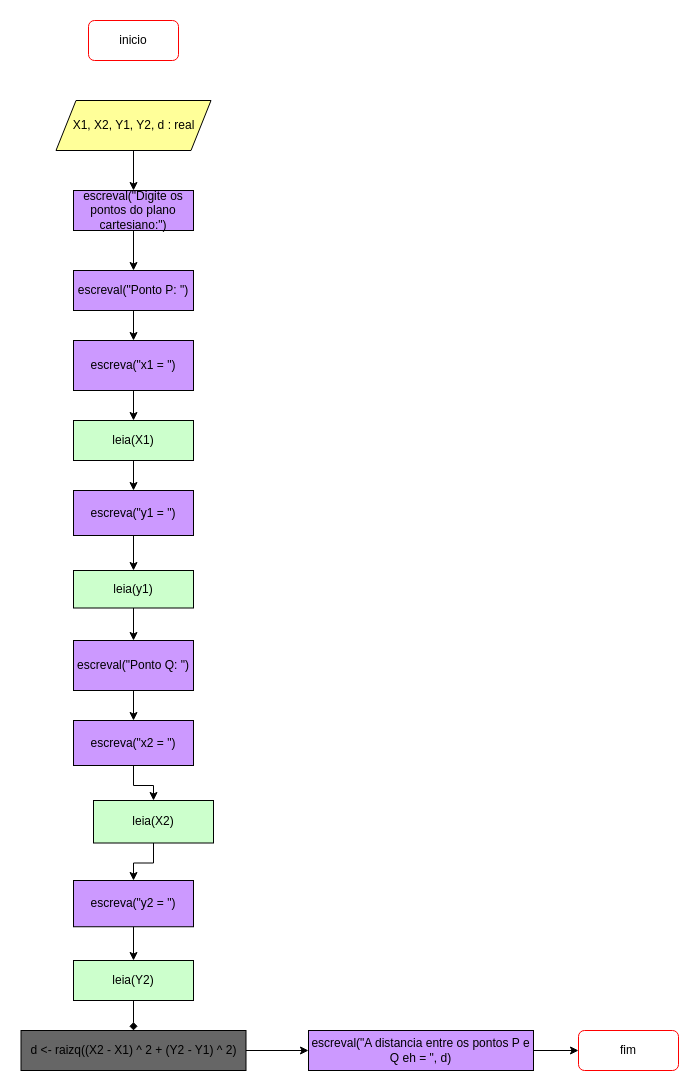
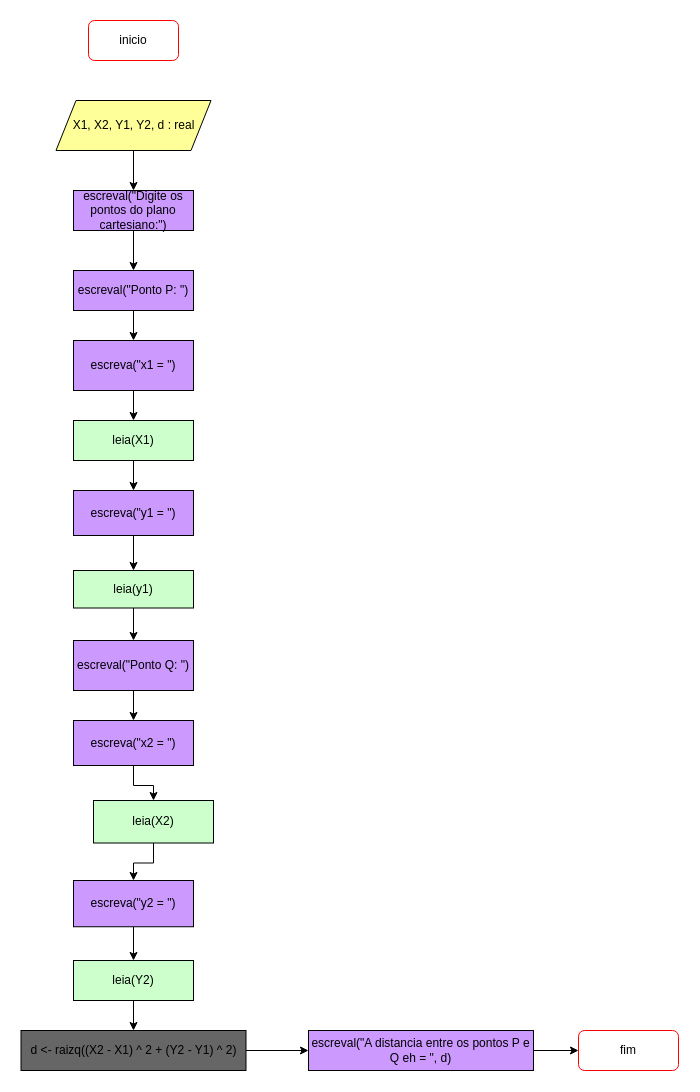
edge "leia(Y2)" -> "d <- raizq((X2 - X1) ^ 2 + (Y2 - Y1) ^ 2)": arrowhead diamond -> classic
